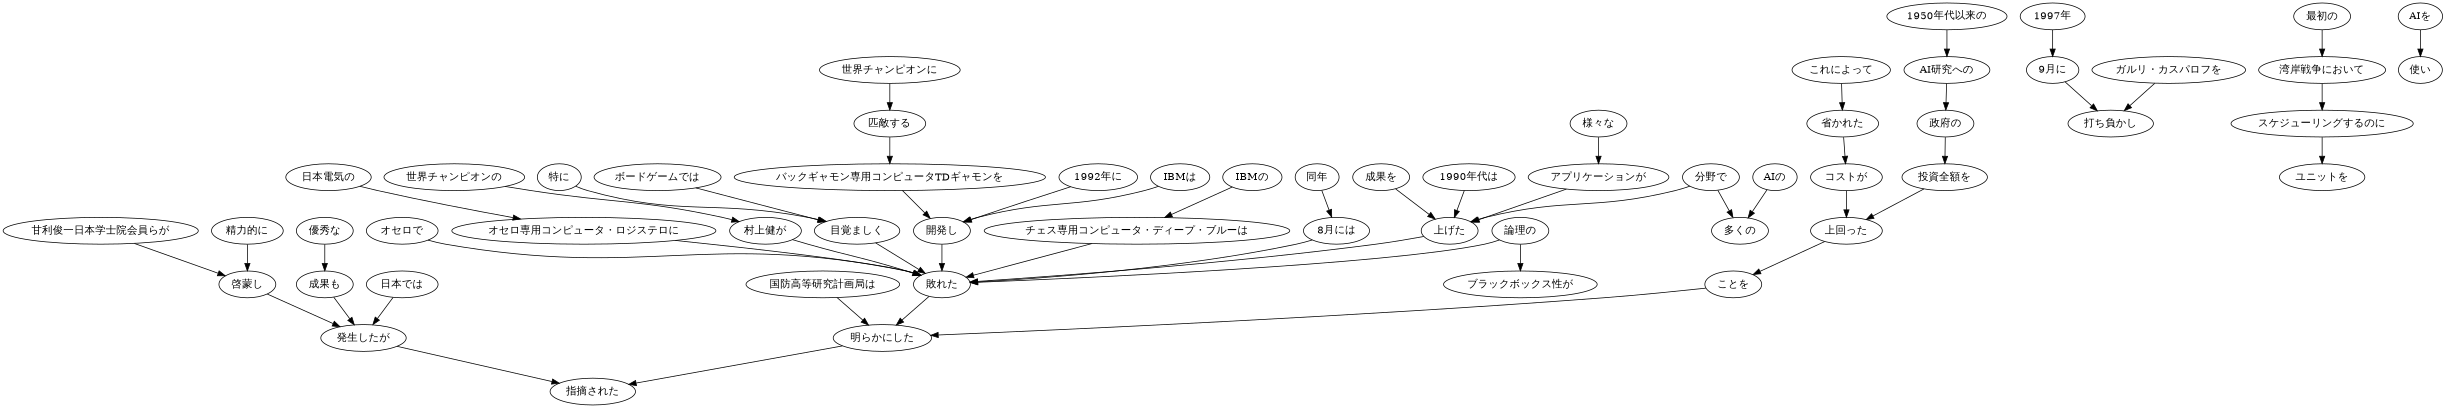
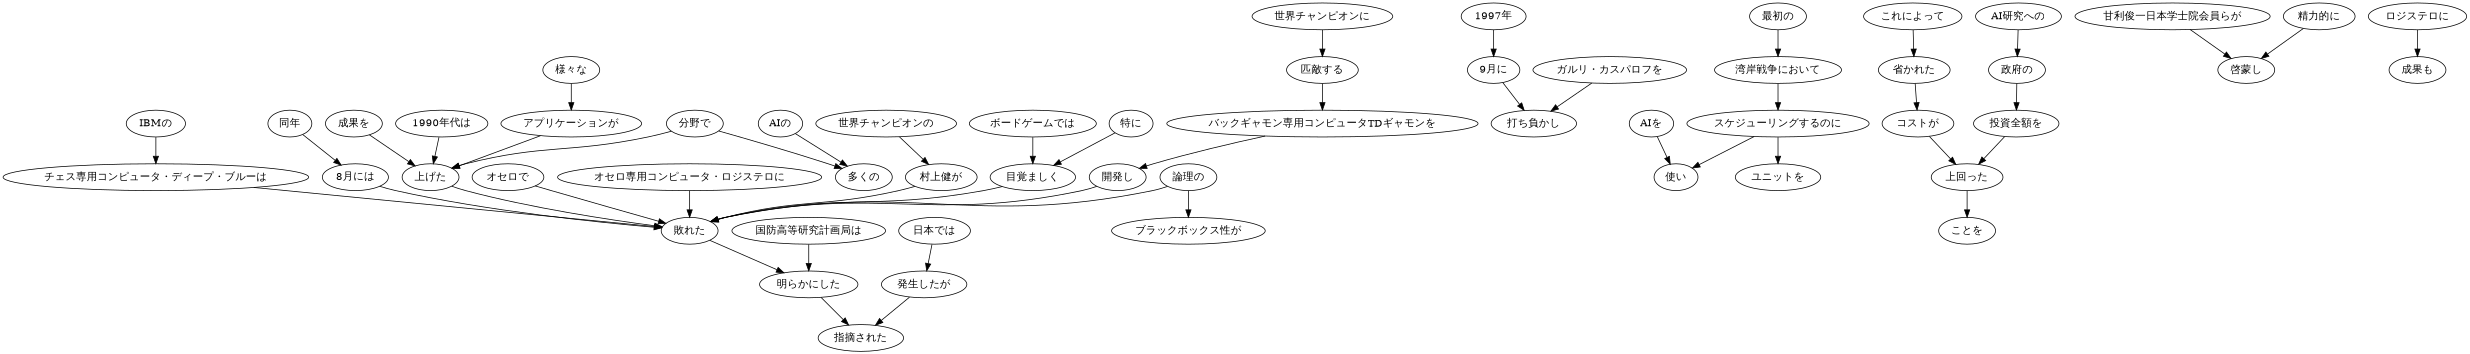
node "1950年代以来の": removed
edge "スケジューリングするのに" -> "使い": added
node "日本電気の": removed
node "1992年に": removed
node "IBMは": removed
node "優秀な": label "優秀な" -> "ロジステロに"
edge "成果も" -> "発生したが": removed
edge "啓蒙し" -> "発生したが": removed
edge "ことを" -> "明らかにした": removed
